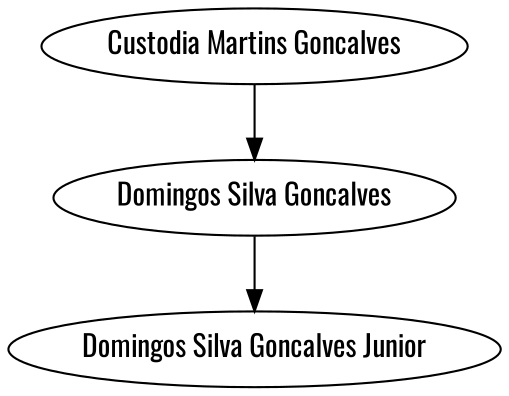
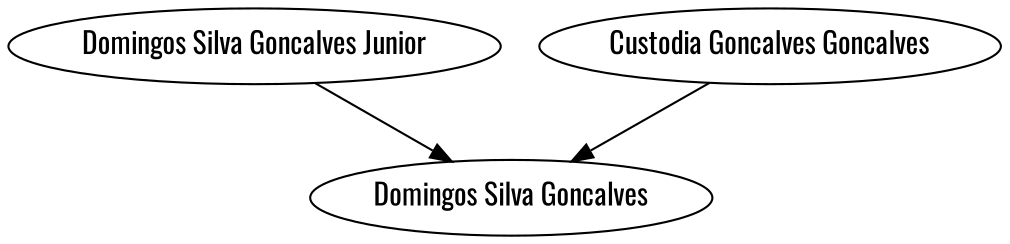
node "Custodia Martins Goncalves": label "Custodia Martins Goncalves" -> "Custodia Goncalves Goncalves"
edge "Domingos Silva Goncalves" -> "Domingos Silva Goncalves Junior": reversed
